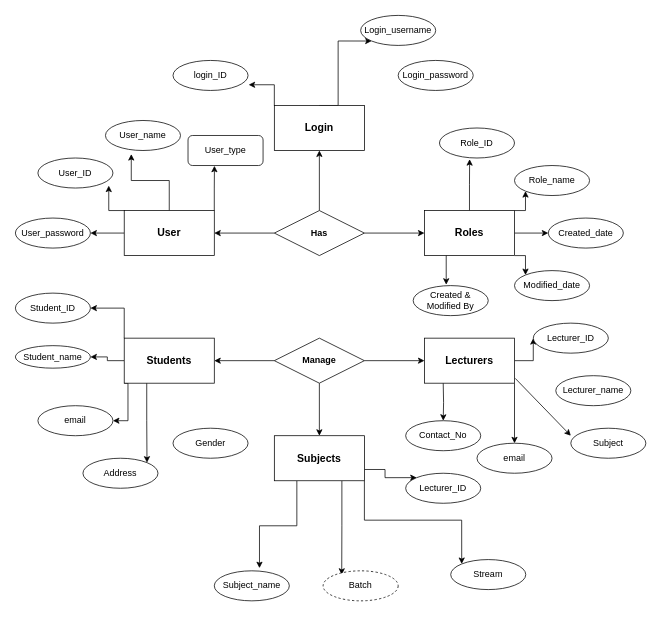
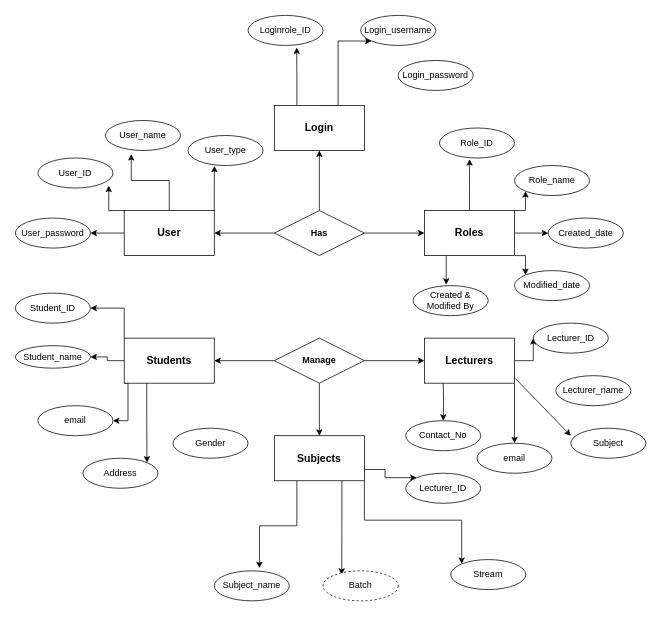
node "Loginrole_ID": added
edge "Login" -> "Loginrole_ID": added
node "login_ID": removed
edge "Login" -> "login_ID": removed
node "User_type": shape rounded rectangle -> ellipse
